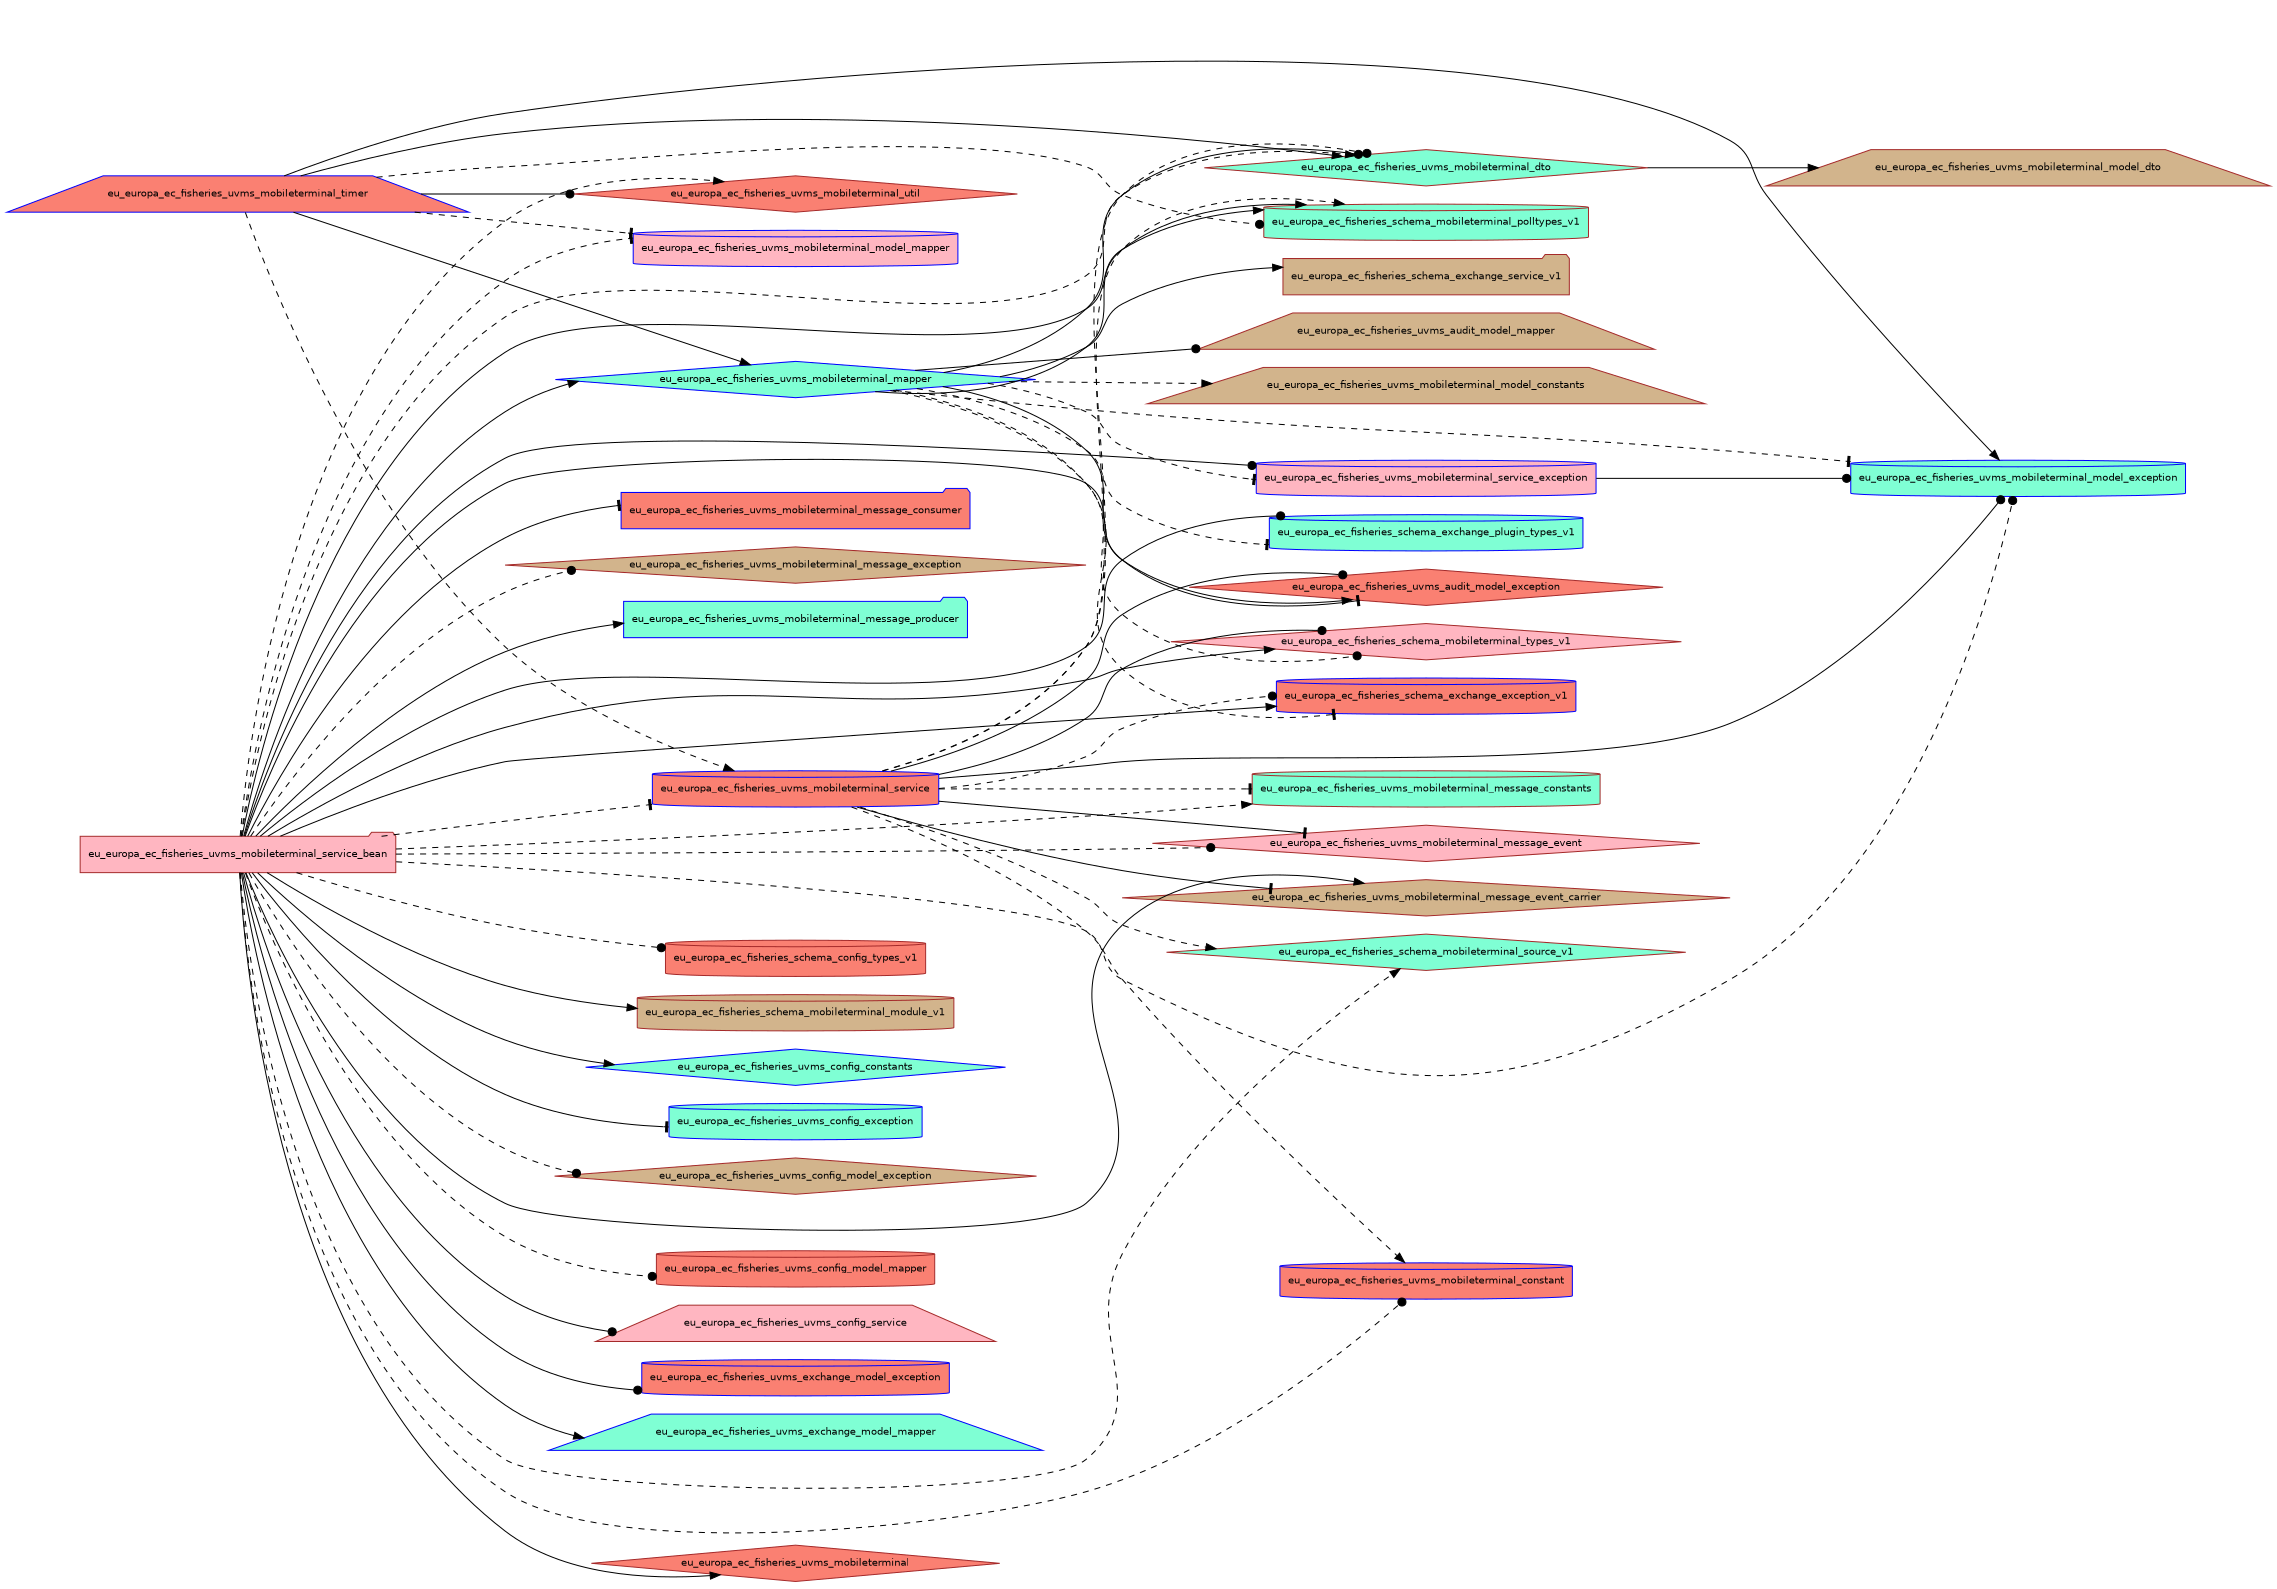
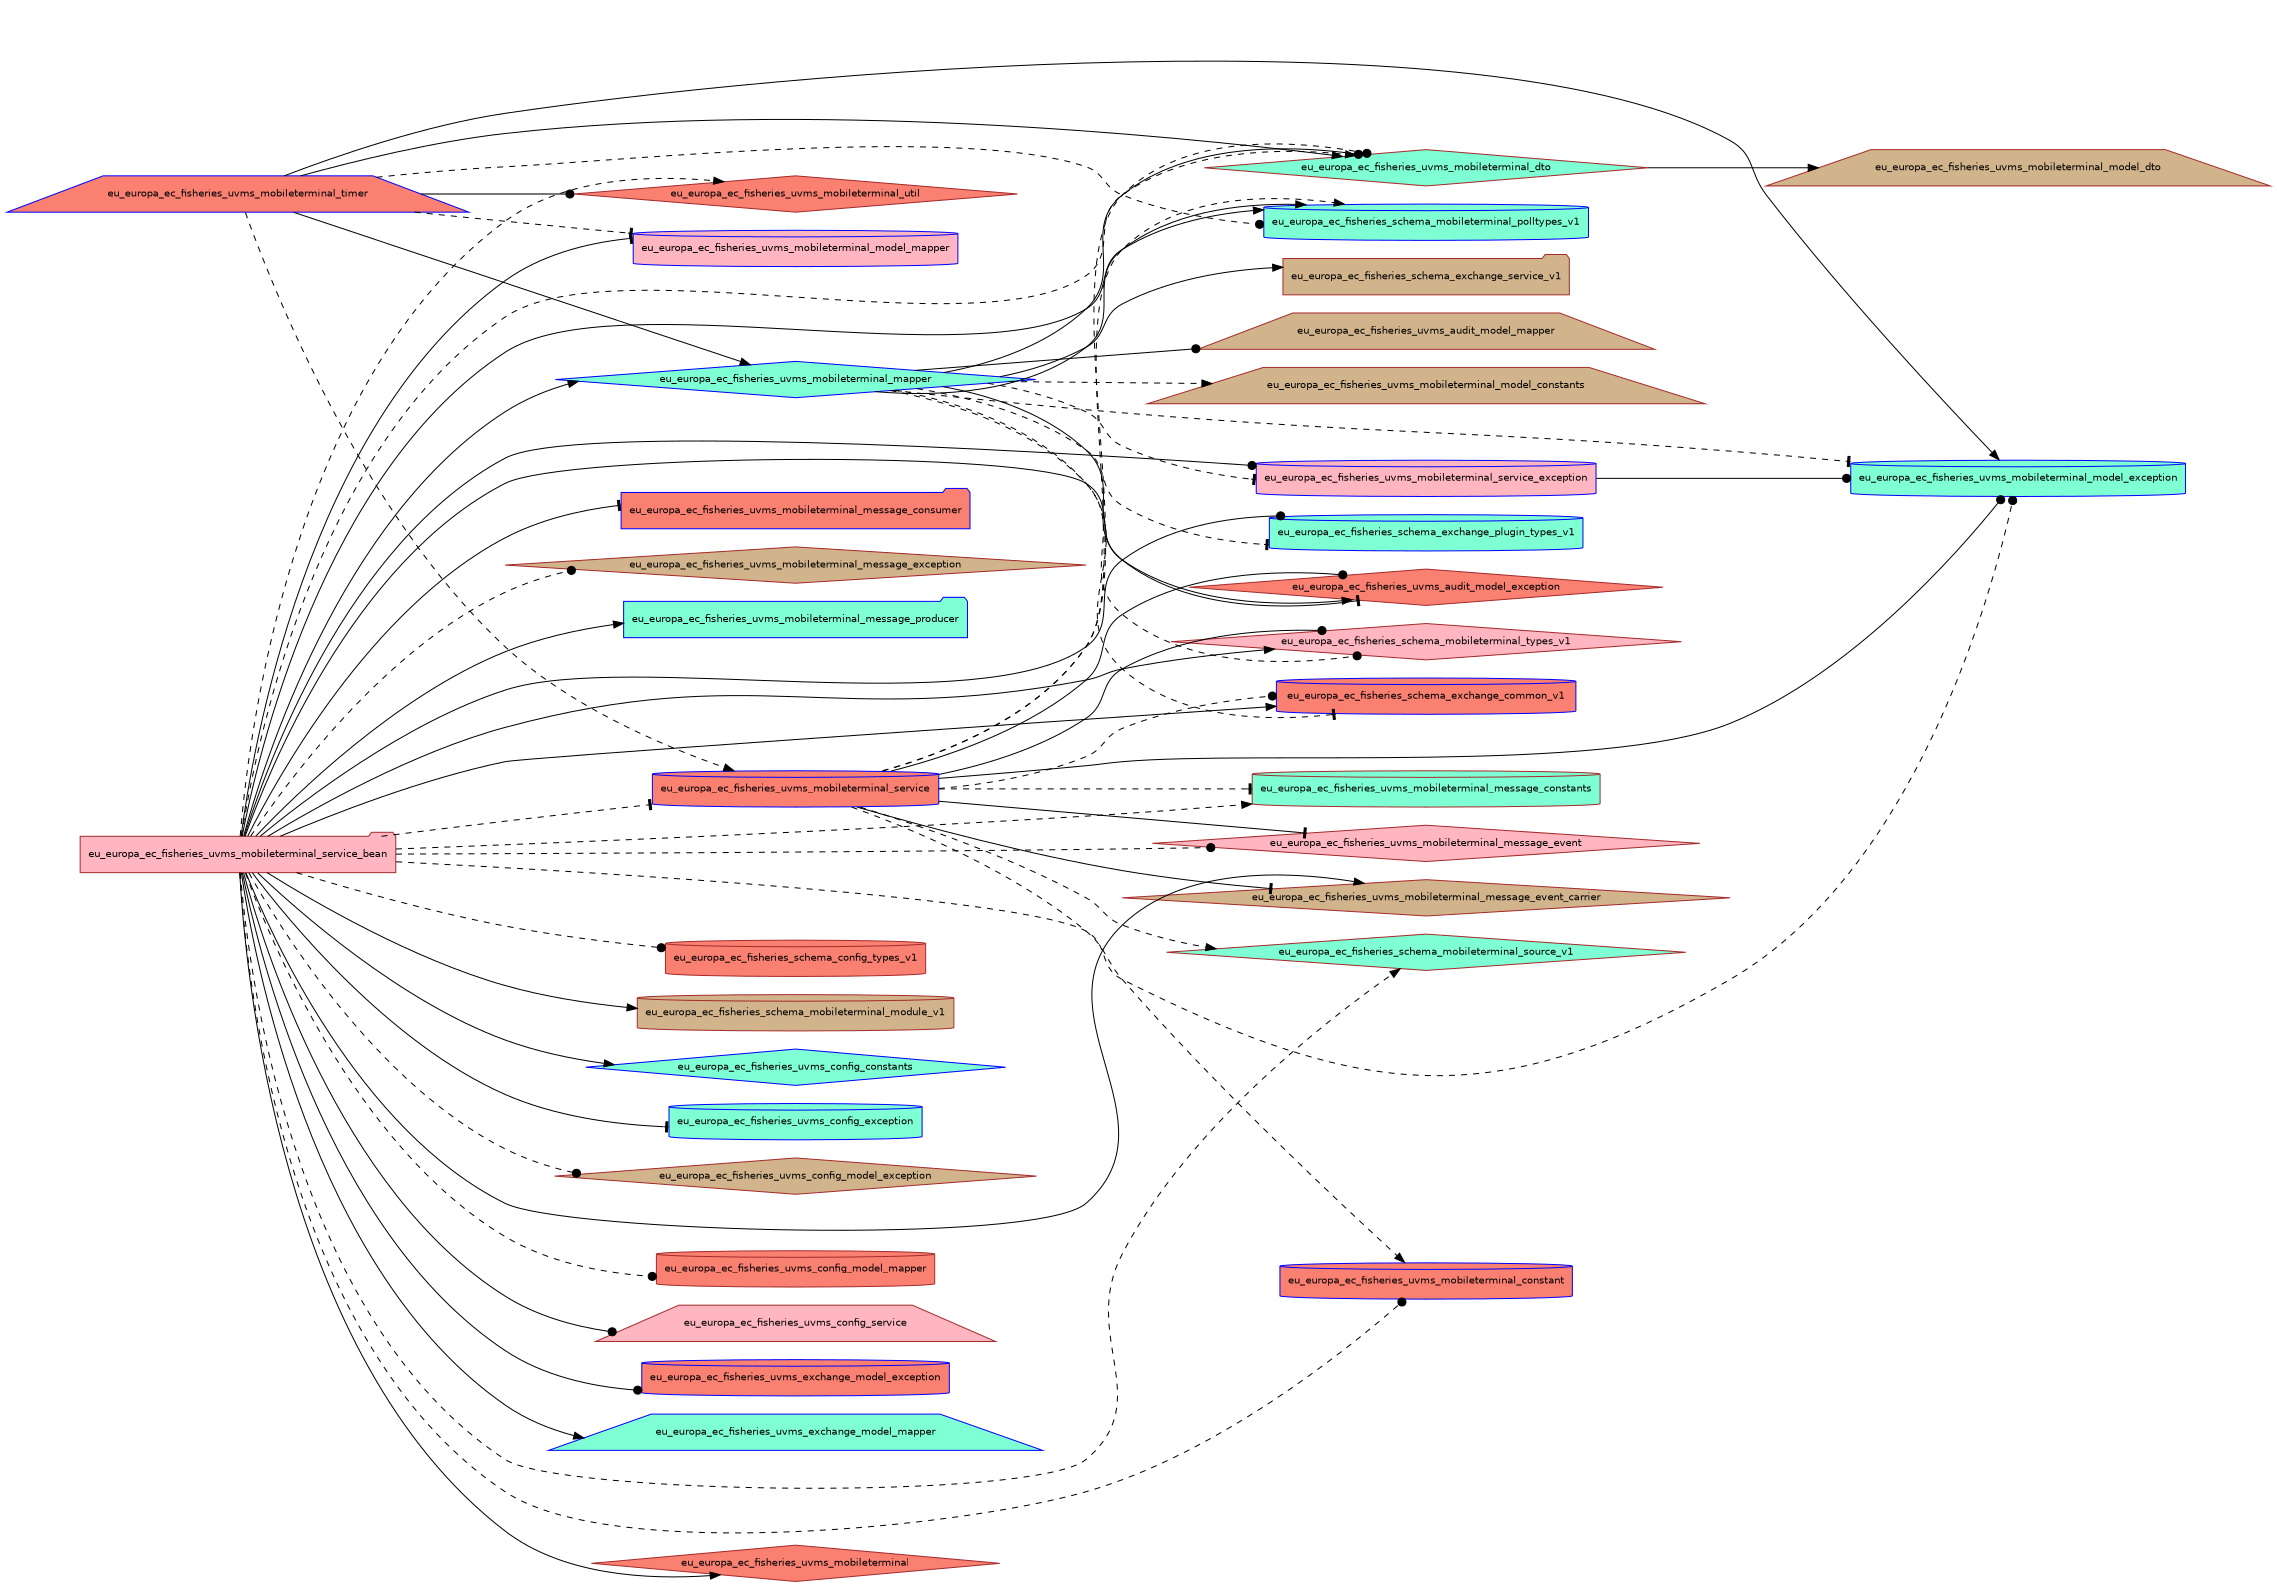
node "eu_europa_ec_fisheries_schema_mobileterminal_polltypes_v1": color brown -> blue
edge "eu_europa_ec_fisheries_uvms_mobileterminal_service_bean" -> "eu_europa_ec_fisheries_uvms_mobileterminal_model_mapper": style dashed -> solid
node "eu_europa_ec_fisheries_schema_exchange_exception_v1": label "eu_europa_ec_fisheries_schema_exchange_exception_v1" -> "eu_europa_ec_fisheries_schema_exchange_common_v1"
